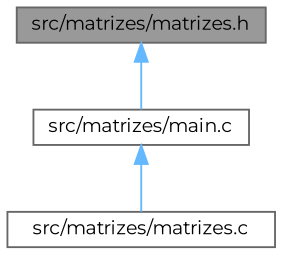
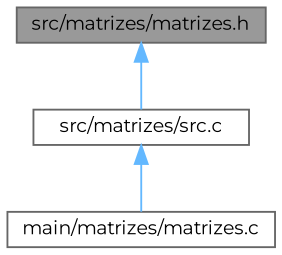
node "src/matrizes/main.c": label "src/matrizes/main.c" -> "src/matrizes/src.c"
node "src/matrizes/matrizes.c": label "src/matrizes/matrizes.c" -> "main/matrizes/matrizes.c"
